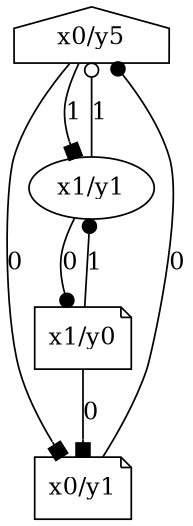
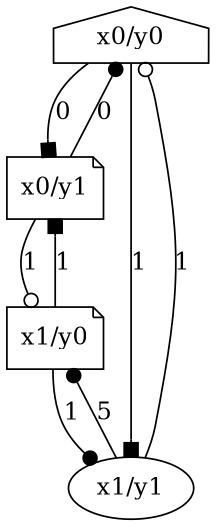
node "x0/y5": label "x0/y5" -> "x0/y0"
edge "x0/y1" -> "x1/y0": added, label "1"
edge "x1/y1" -> "x1/y0": label "0" -> "5"
edge "x1/y0" -> "x0/y1": label "0" -> "1"
